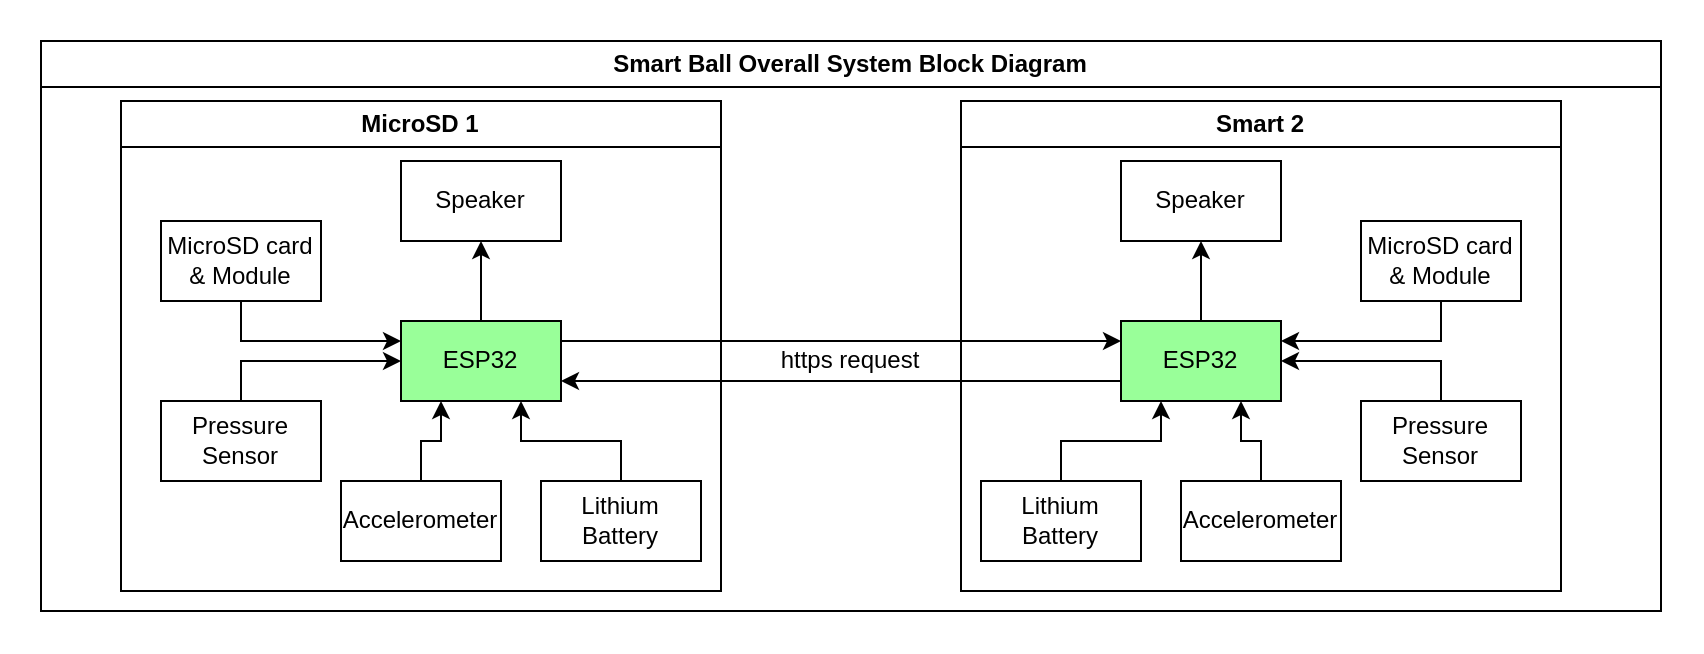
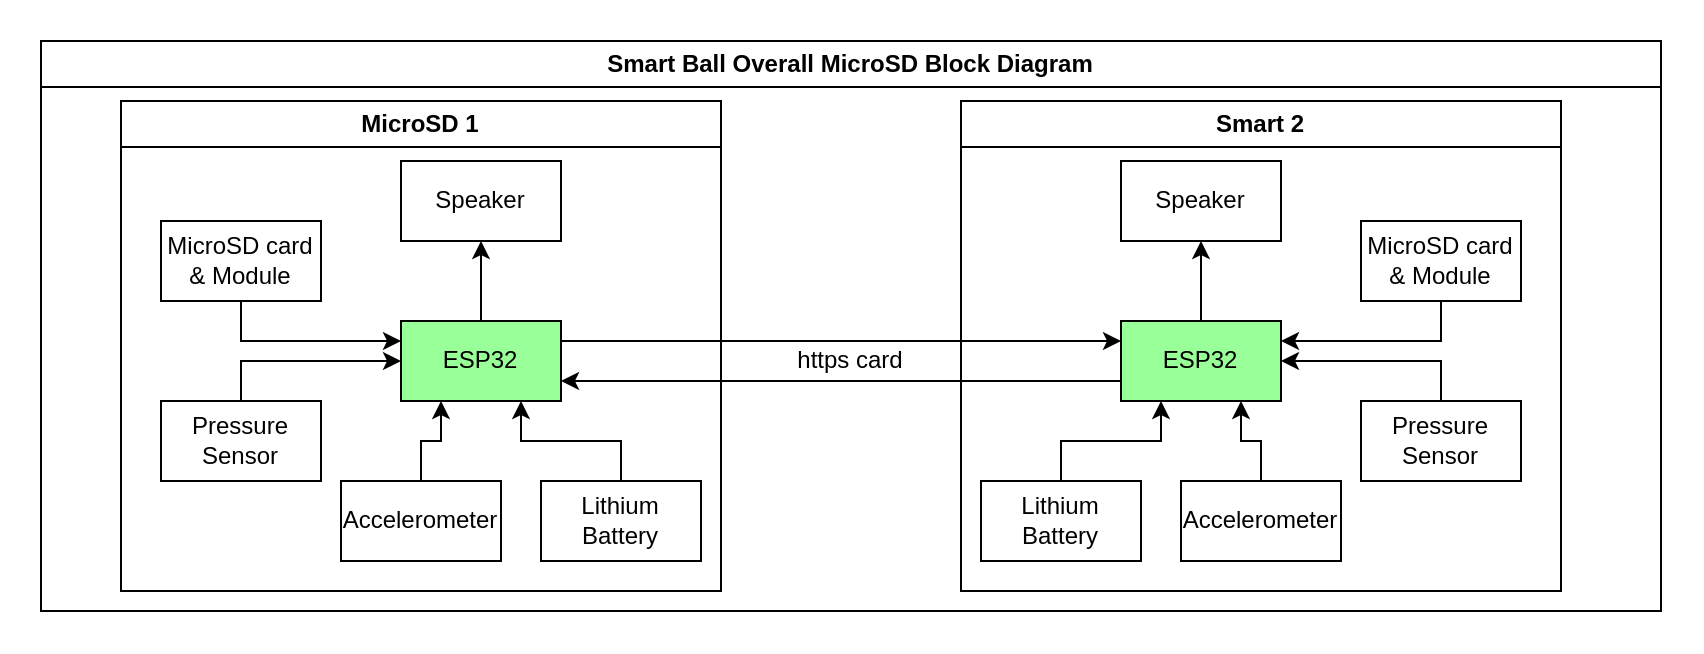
node "Smart Ball Overall System Block Diagram": label "Smart Ball Overall System Block Diagram" -> "Smart Ball Overall MicroSD Block Diagram"
node "https request": label "https request" -> "https card"
